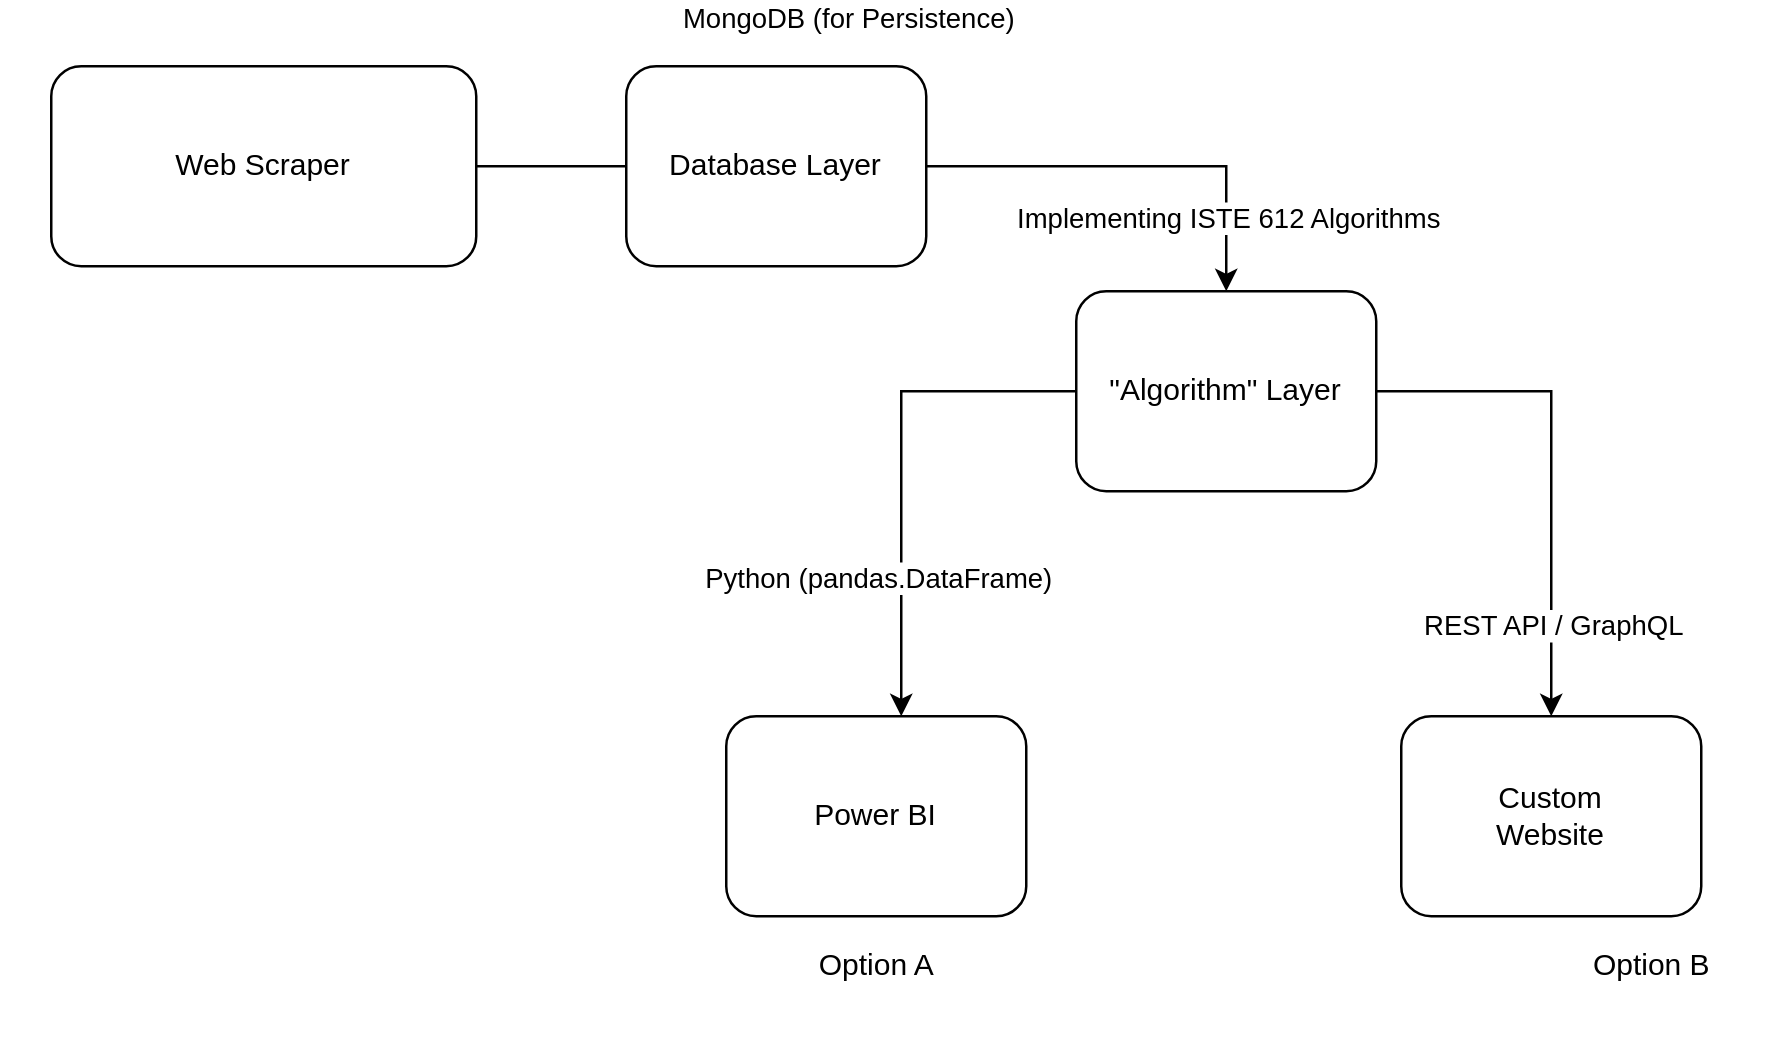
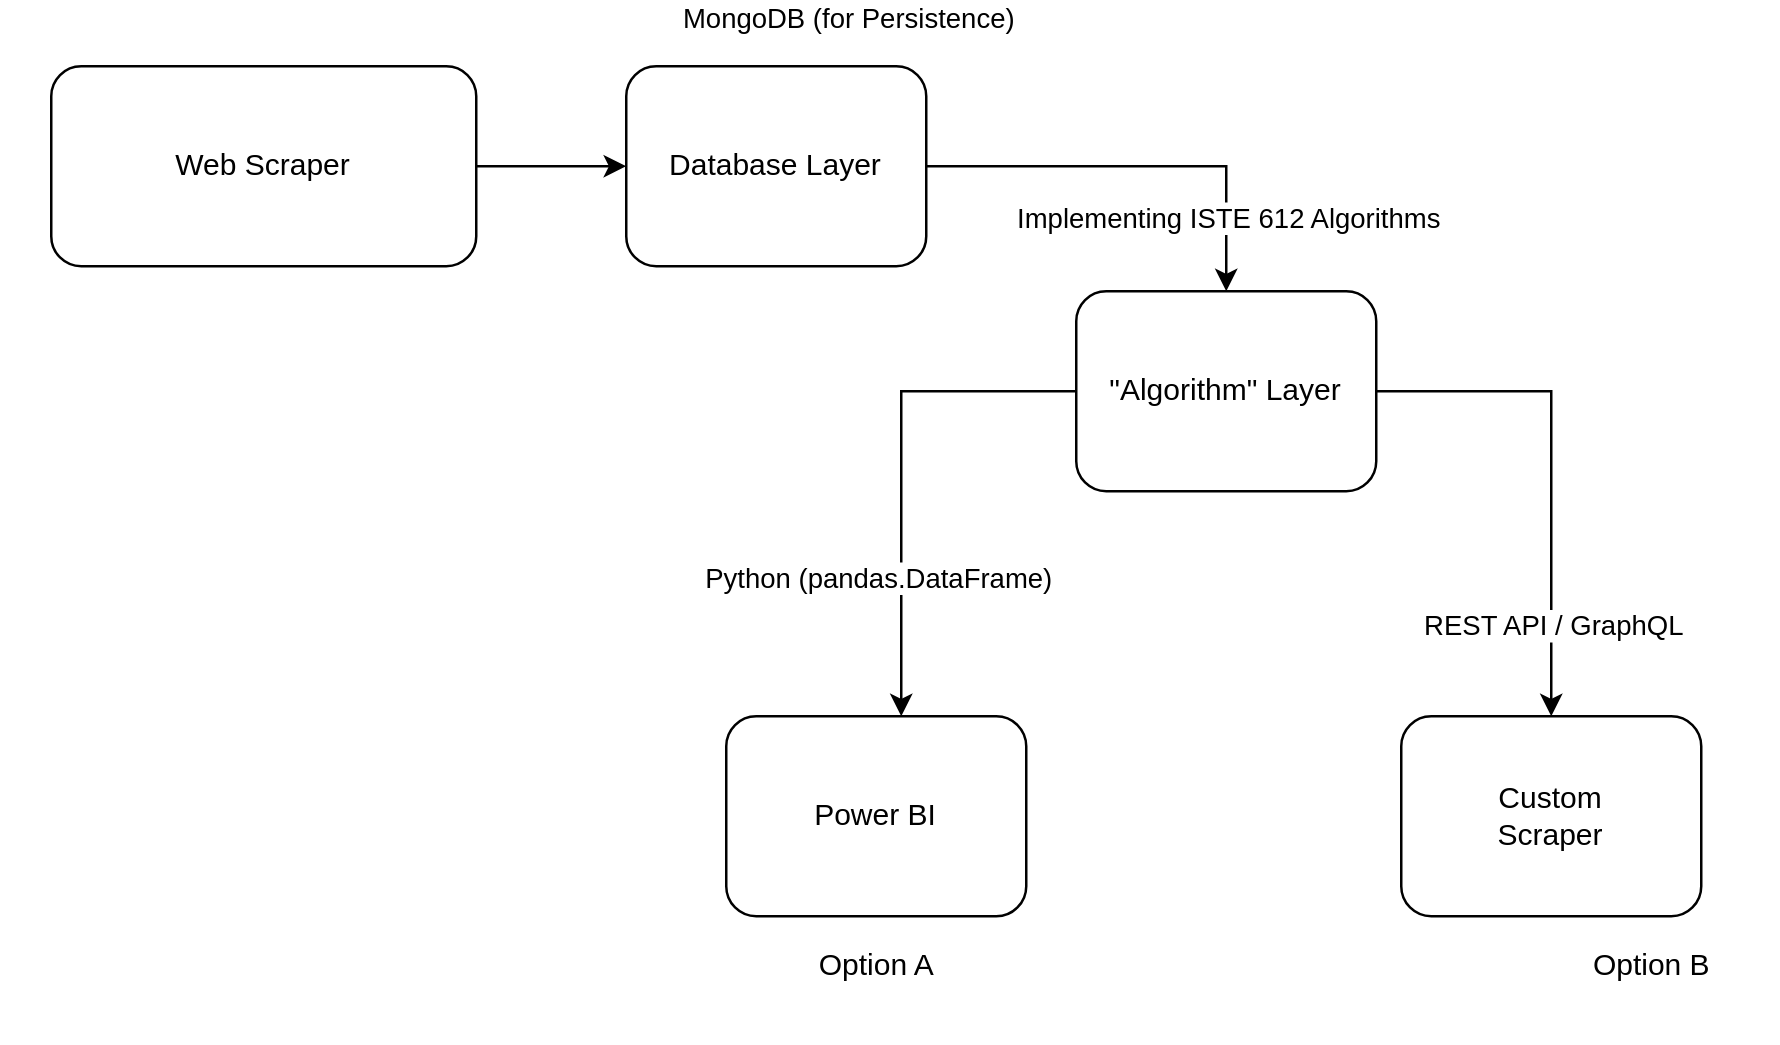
edge "Web Scraper" -- "Database Layer": arrowhead none -> classic
node "Custom Website": label "Custom Website" -> "Custom Scraper"
